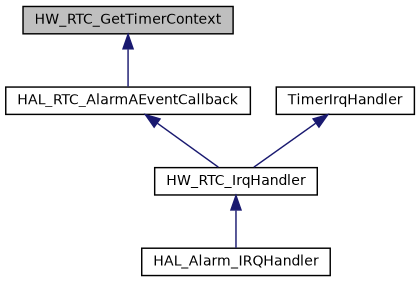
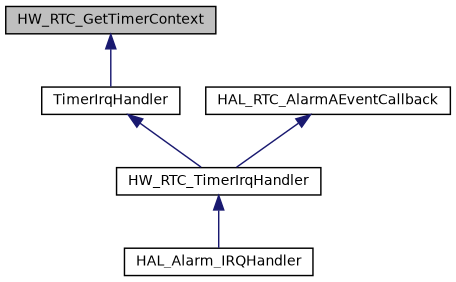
edge "HAL_RTC_AlarmAEventCallback" -> "HW_RTC_GetTimerContext": now "TimerIrqHandler" -> "HW_RTC_GetTimerContext"
node "HW_RTC_IrqHandler": label "HW_RTC_IrqHandler" -> "HW_RTC_TimerIrqHandler"
